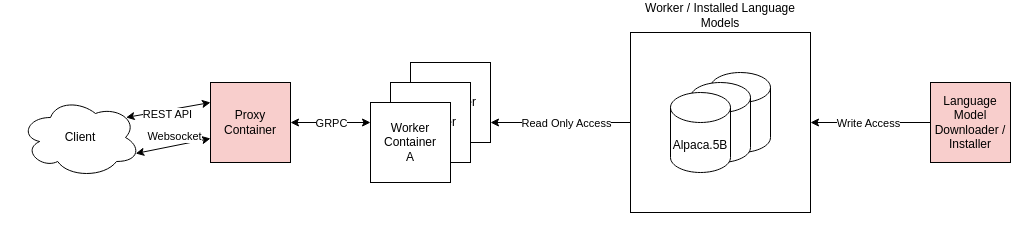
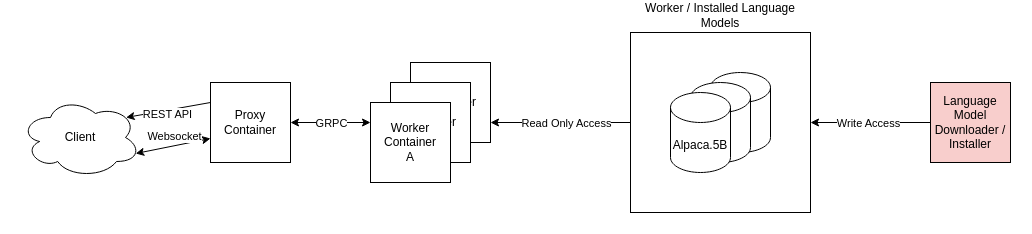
edge "Proxy Container" -- "Client": arrowhead classic -> none
node "Proxy Container": fillcolor #f8cecc -> #ffffff
